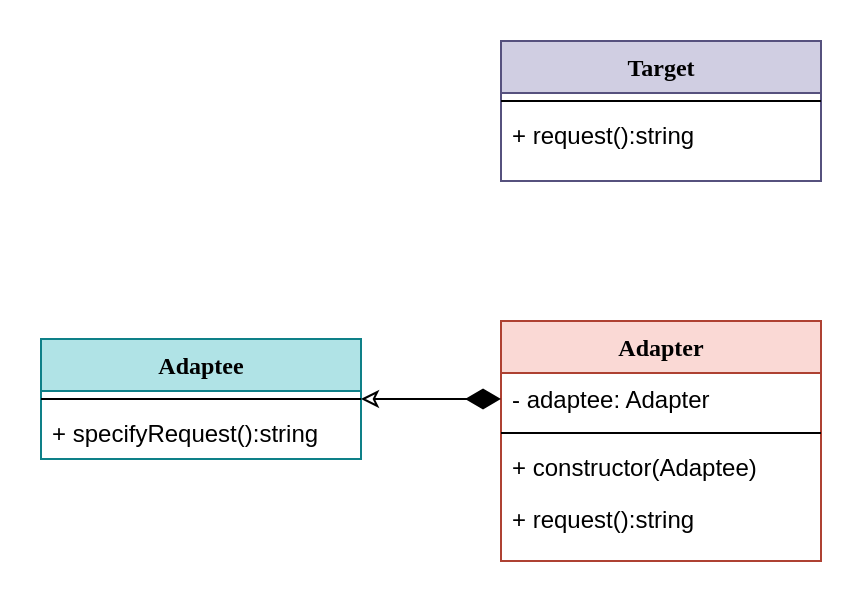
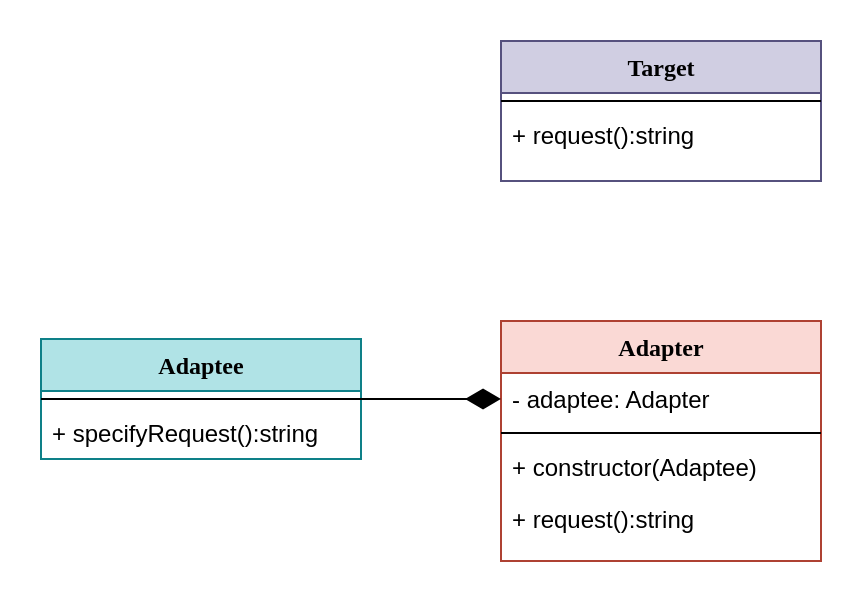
edge "Adaptee" -- "- adaptee: Adapter": arrowhead classic -> none
